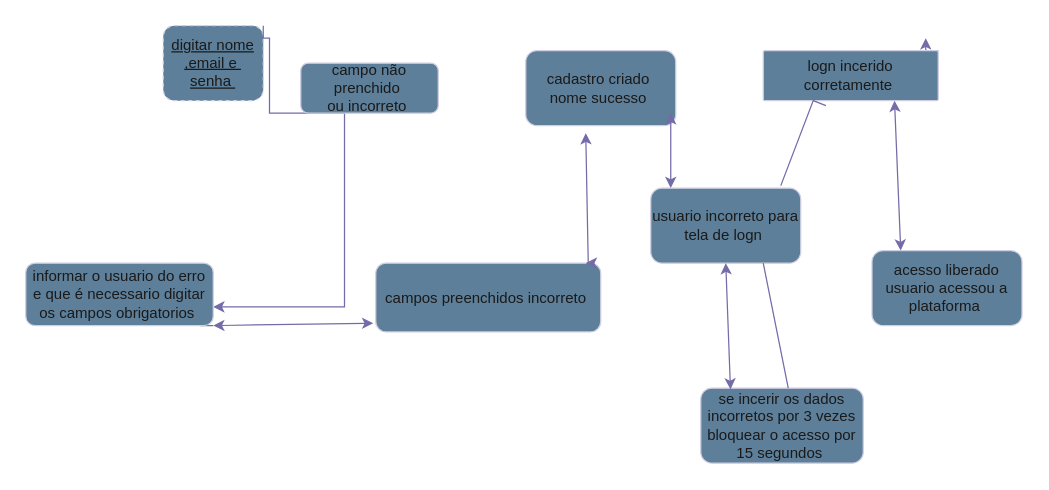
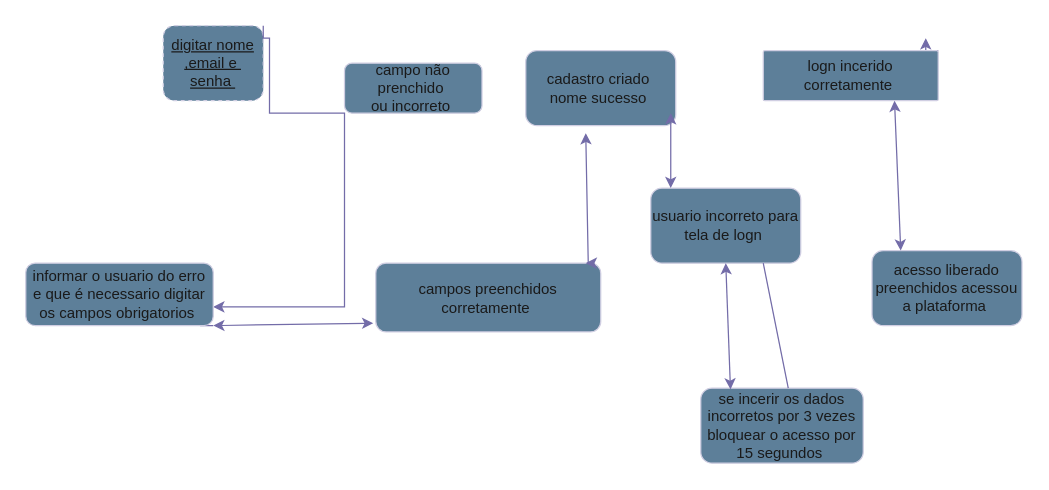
node "campo não prenchido ou incorreto": moved (369, 88) -> (413, 88)
edge "logn incerido corretamente" -- "usuario incorreto para tela de logn": removed
node "acesso liberado usuario acessou a plataforma": label "acesso liberado usuario acessou a plataforma" -> "acesso liberado preenchidos acessou a plataforma"
node "campos preenchidos incorreto": label "campos preenchidos incorreto" -> "campos preenchidos corretamente"
